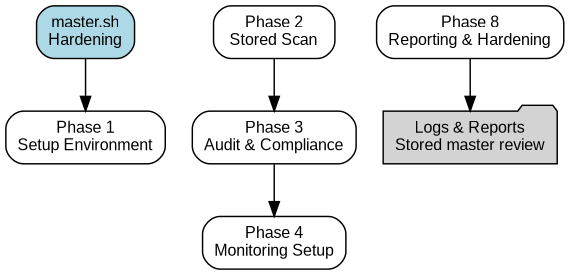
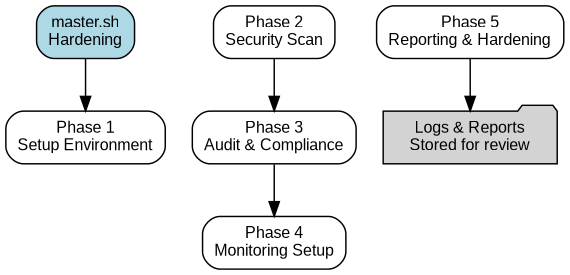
node "Phase 2 Stored Scan": label "Phase 2 Stored Scan" -> "Phase 2 Security Scan"
node "Phase 8 Reporting & Hardening": label "Phase 8 Reporting & Hardening" -> "Phase 5 Reporting & Hardening"
node "Logs & Reports Stored master review": label "Logs & Reports Stored master review" -> "Logs & Reports Stored for review"
